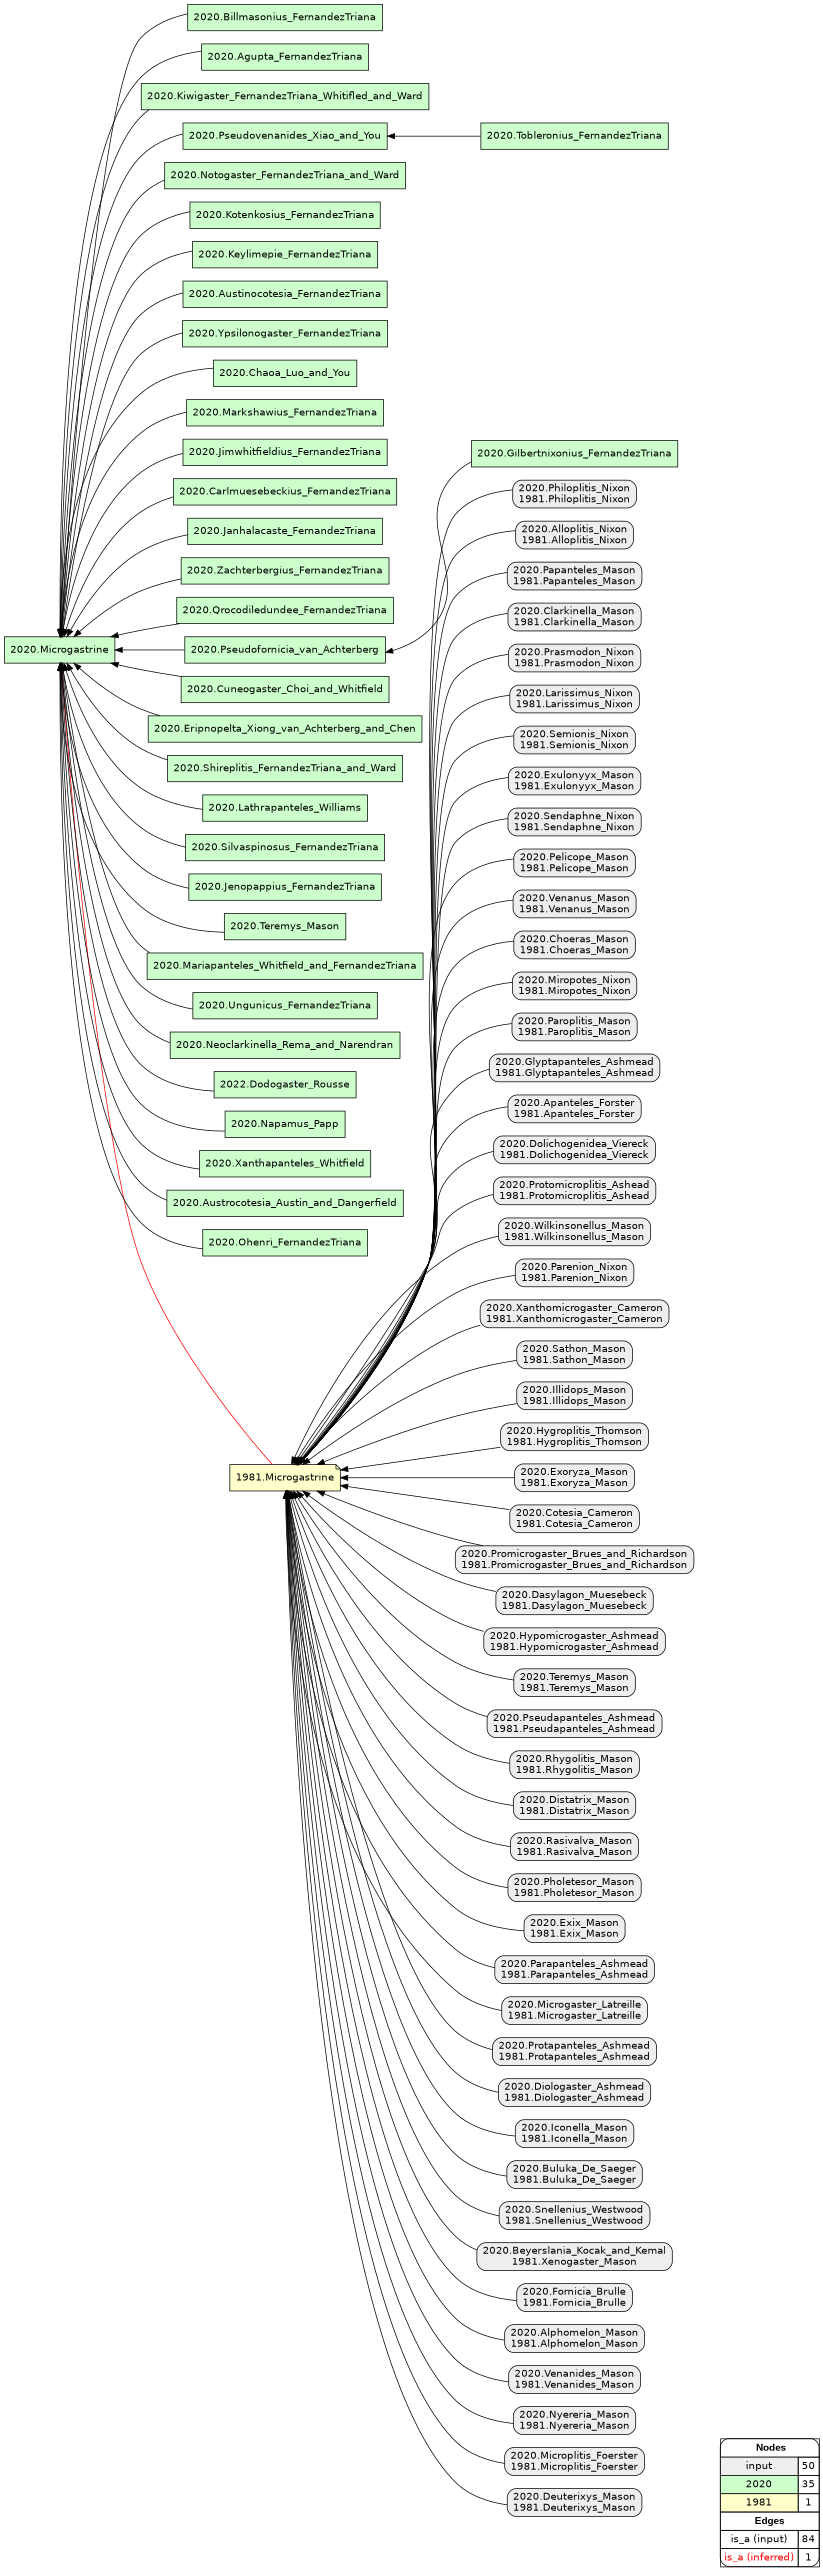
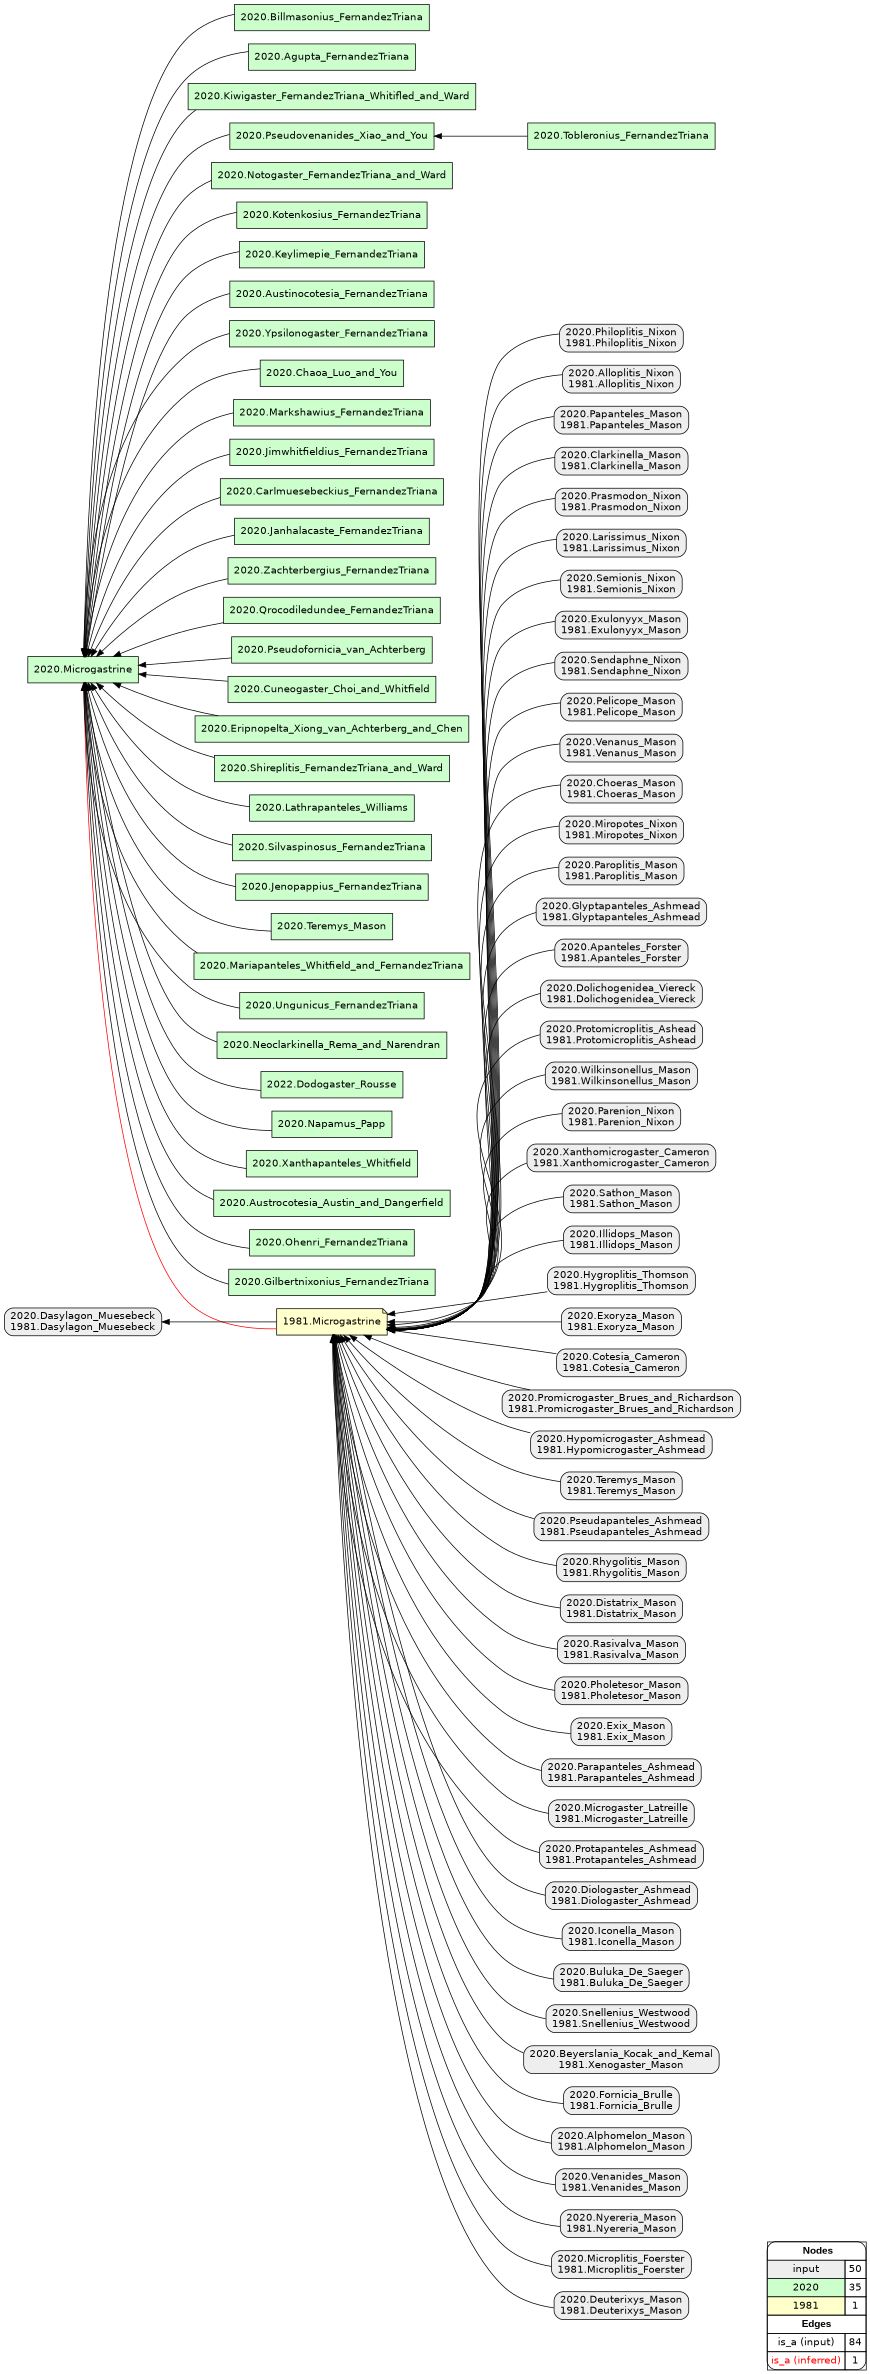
edge "2020.Gilbertnixonius_FernandezTriana" -> "2020.Pseudofornicia_van_Achterberg": now "2020.Gilbertnixonius_FernandezTriana" -> "2020.Microgastrine"
edge "2020.Dasylagon_Muesebeck 1981.Dasylagon_Muesebeck" -> "1981.Microgastrine": reversed
